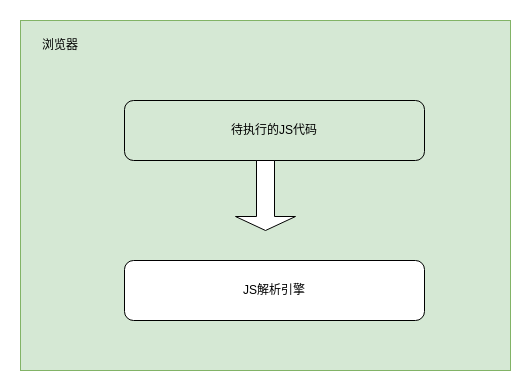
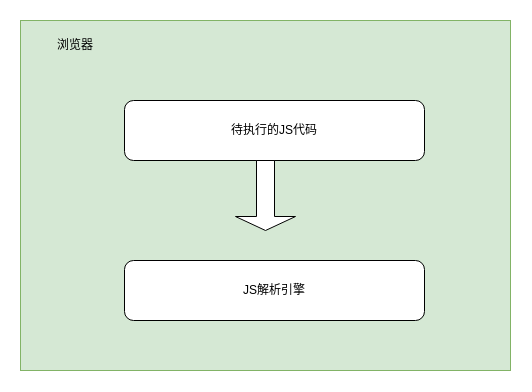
node "浏览器": moved (61, 46) -> (76, 46)
node "待执行的JS代码": fillcolor #d5e8d4 -> #ffffff
